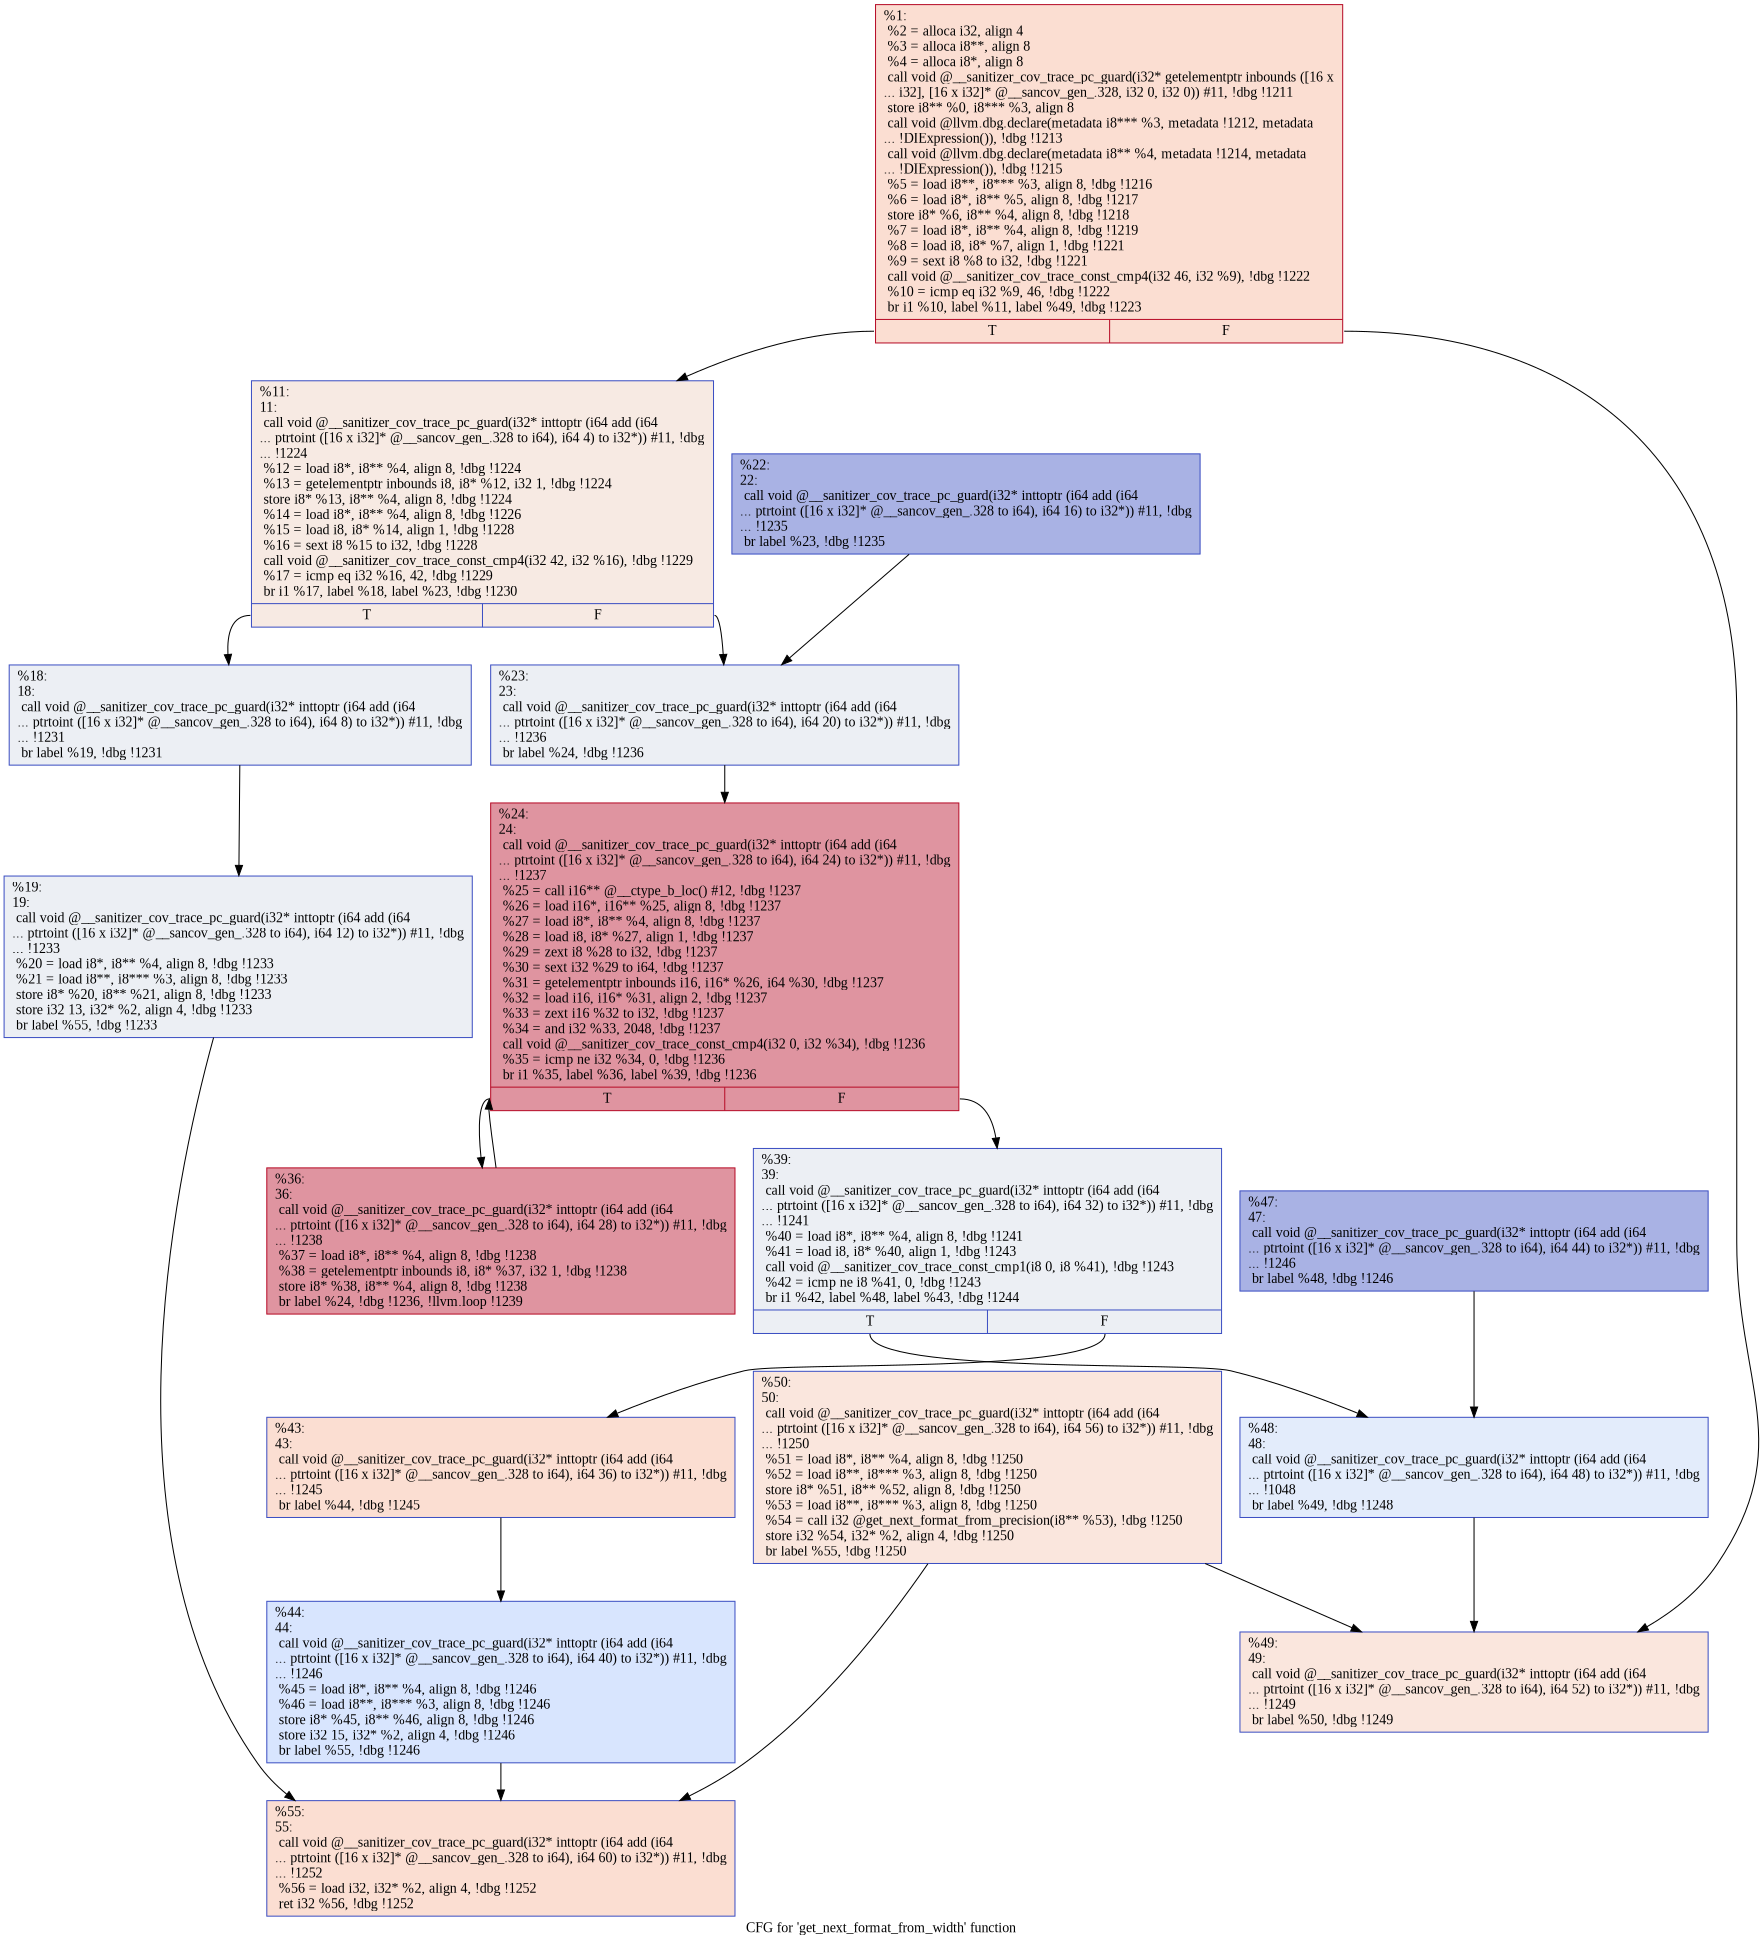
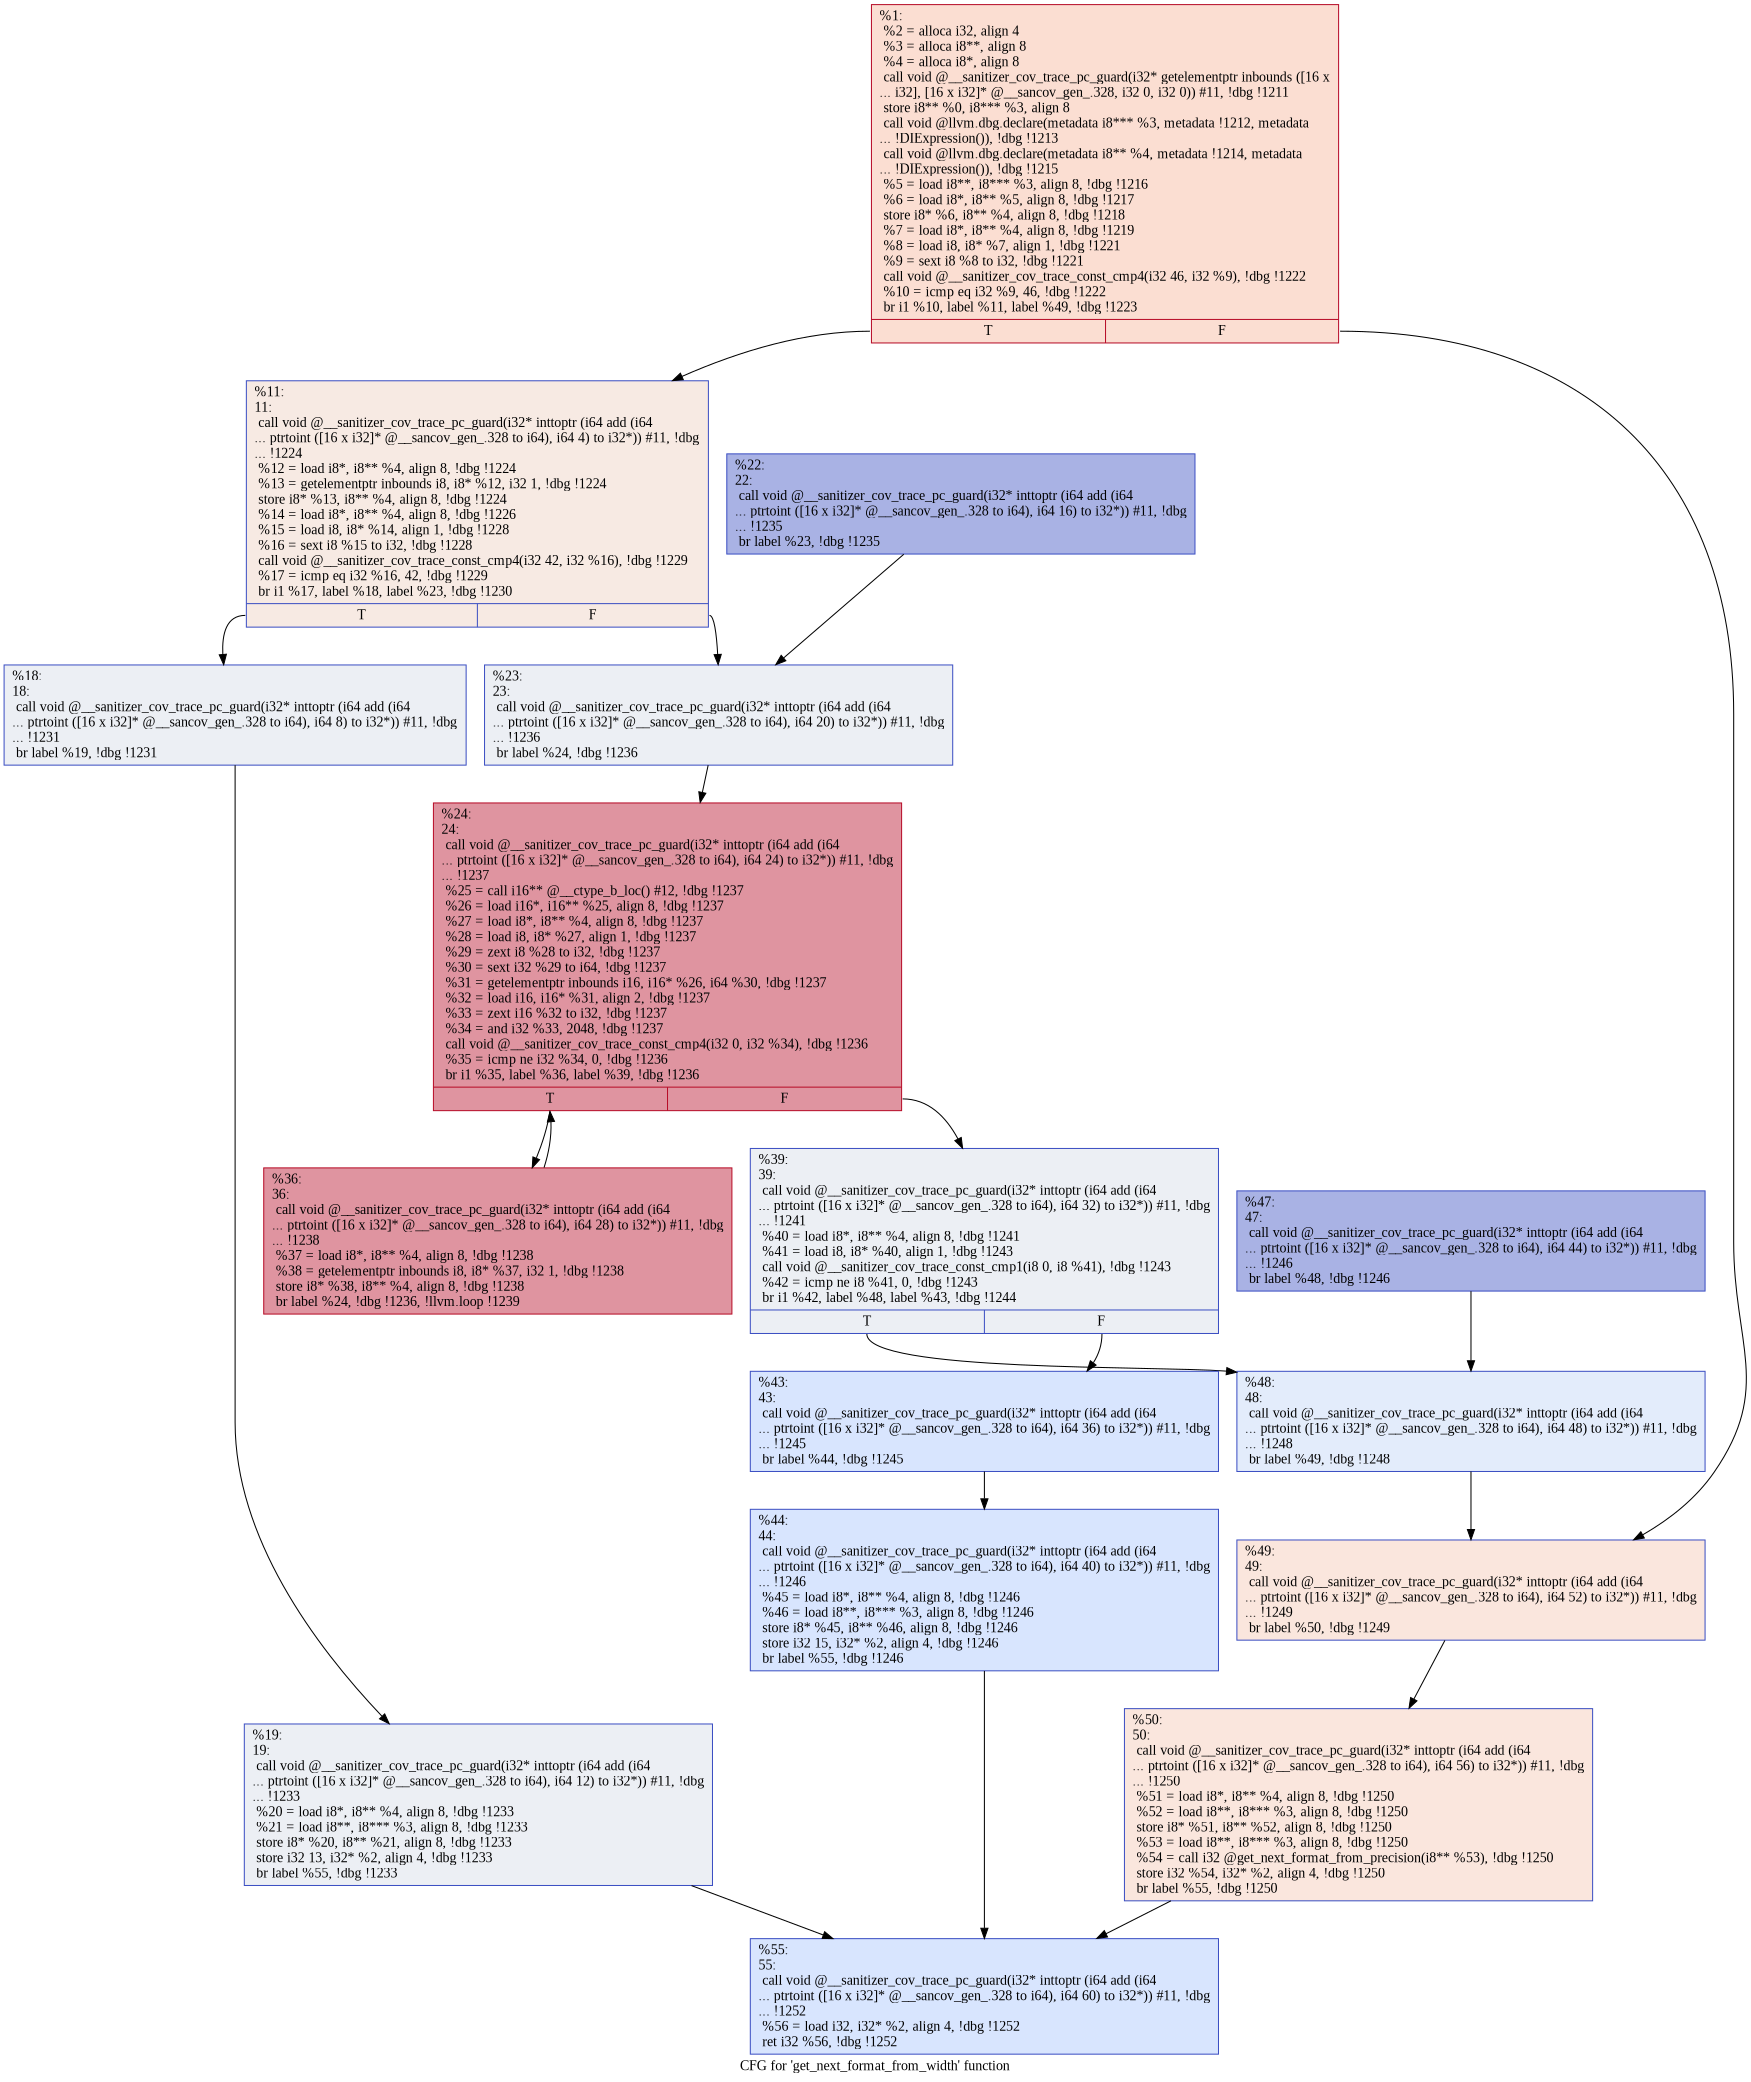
node "%43:": fillcolor #f7b59970 -> #a7c5fe70
node "%48:": text "... !1048" -> "... !1248"
edge "%50:" -> "%49:": reversed
node "%55:": fillcolor #f7b59970 -> #a7c5fe70
